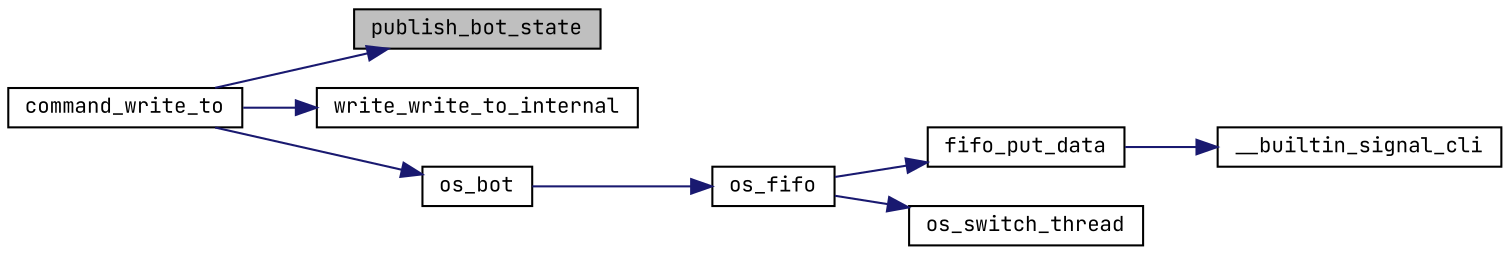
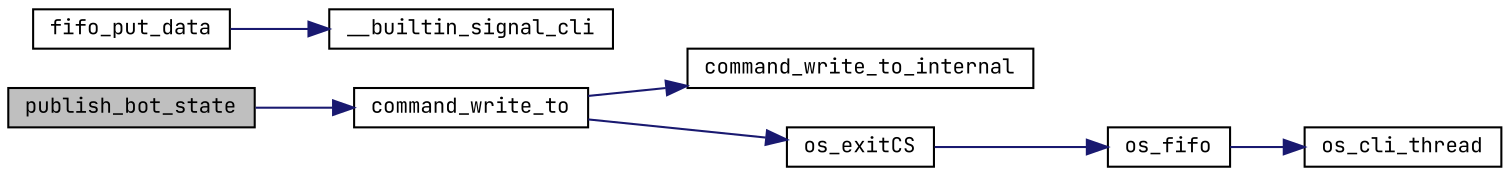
edge "command_write_to" -> "publish_bot_state": reversed
node "write_write_to_internal": label "write_write_to_internal" -> "command_write_to_internal"
edge "os_fifo" -> "fifo_put_data": removed
node "os_bot": label "os_bot" -> "os_exitCS"
node "os_switch_thread": label "os_switch_thread" -> "os_cli_thread"
